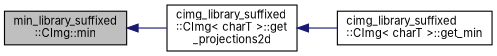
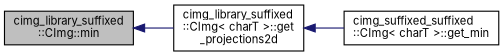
node "min_library_suffixed ::CImg::min": label "min_library_suffixed ::CImg::min" -> "cimg_library_suffixed ::CImg::min"
node "cimg_library_suffixed ::CImg< charT >::get_min": label "cimg_library_suffixed ::CImg< charT >::get_min" -> "cimg_suffixed_suffixed ::CImg< charT >::get_min"
